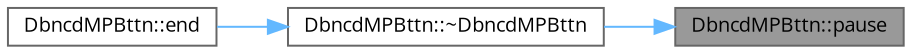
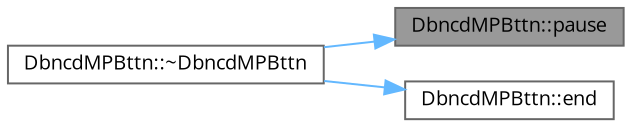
edge "DbncdMPBttn::end" -> "DbncdMPBttn::~DbncdMPBttn": reversed
